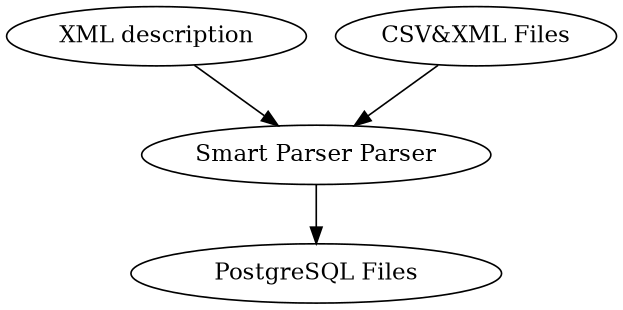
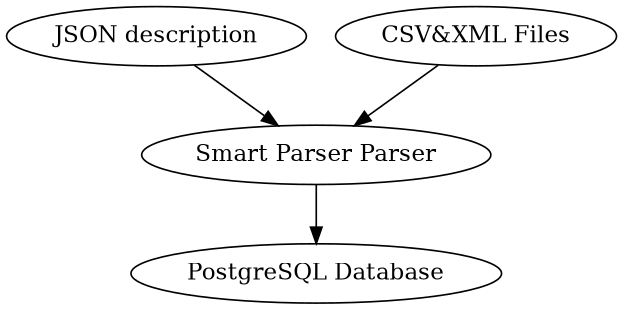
node "XML description": label "XML description" -> "JSON description"
node "PostgreSQL Files": label "PostgreSQL Files" -> "PostgreSQL Database"
